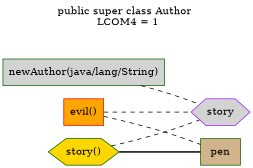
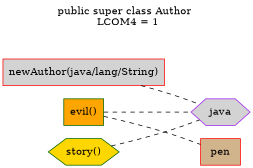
node "newAuthor(java/lang/String)": color darkgreen -> red
node "evil()": color red -> darkgreen
node "story": label "story" -> "java"
edge "story()" -- "pen": removed
node "pen": color darkgreen -> red
